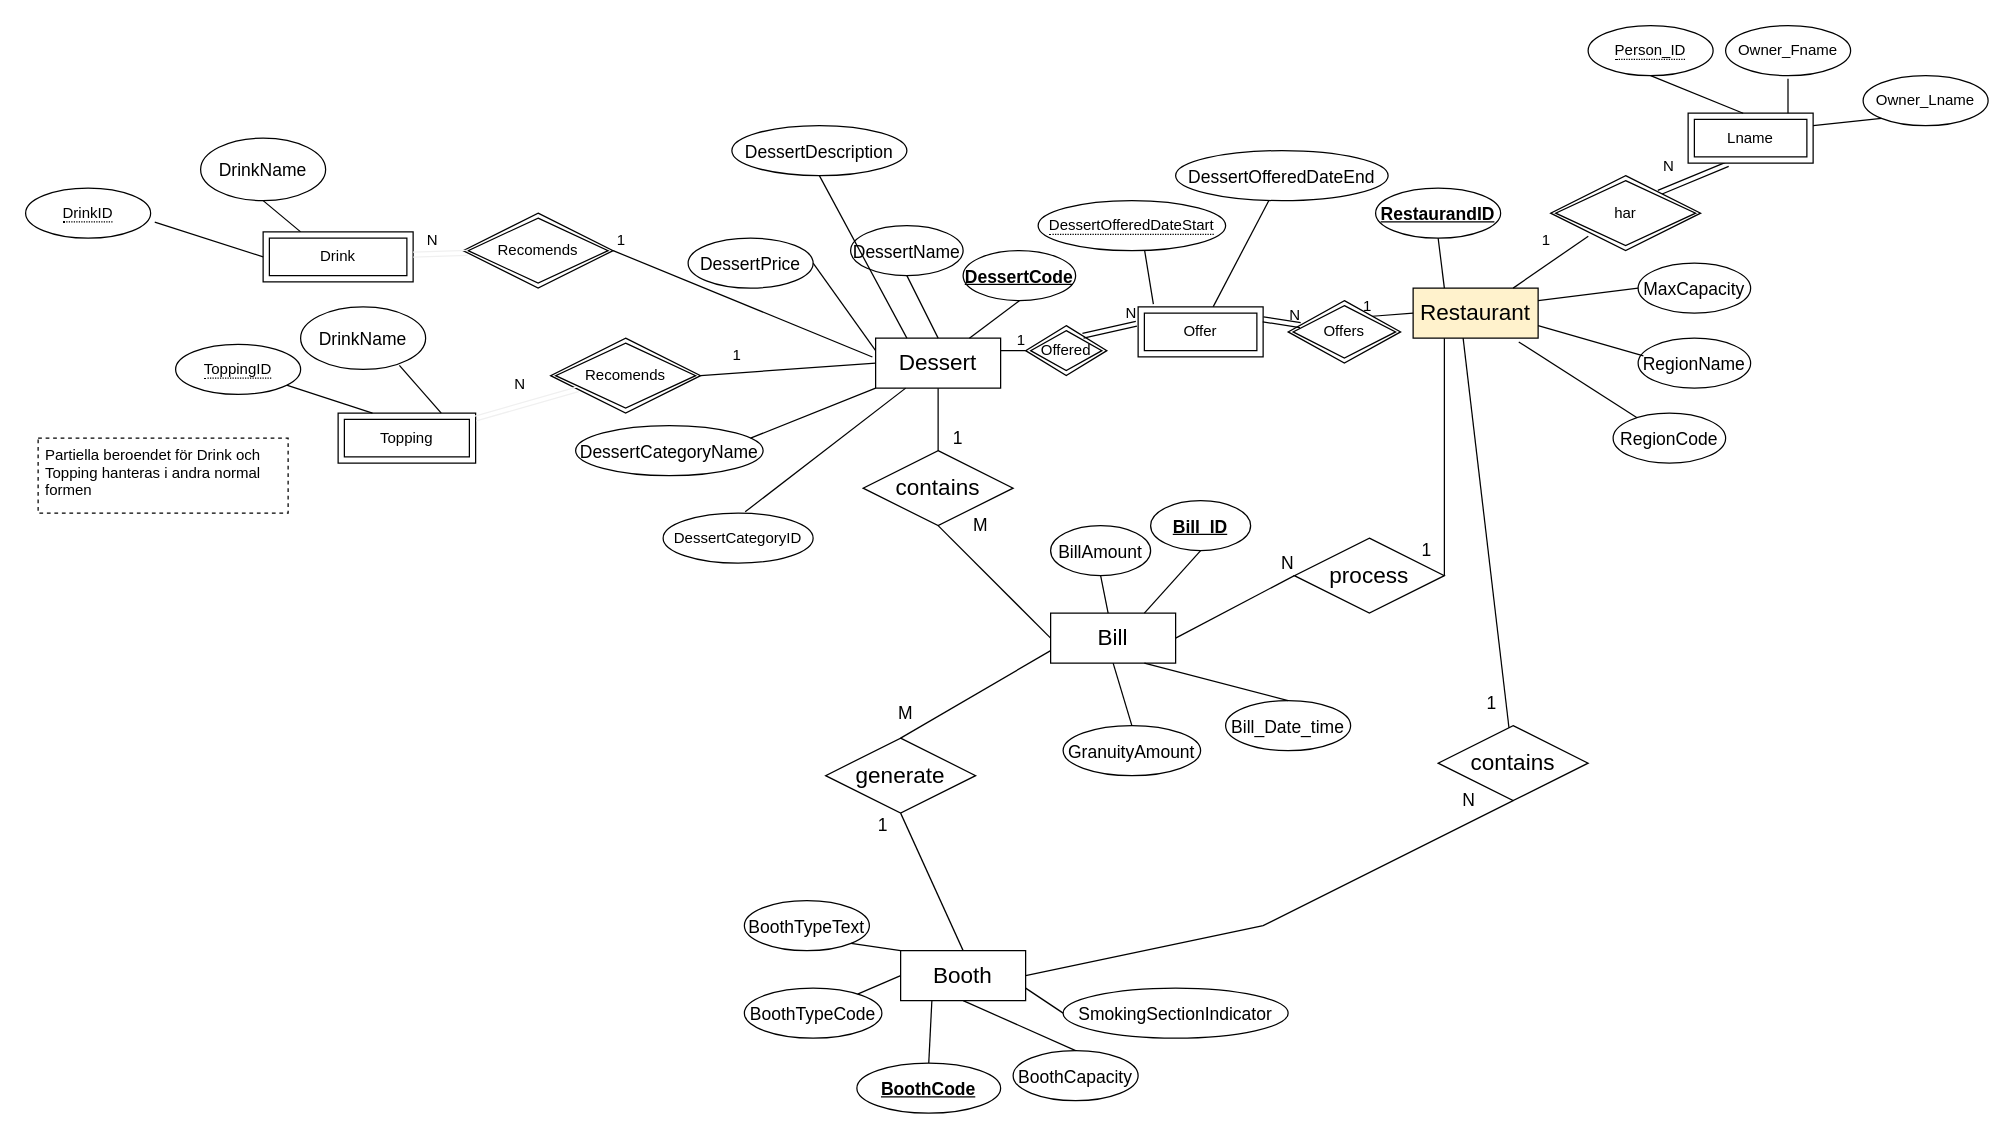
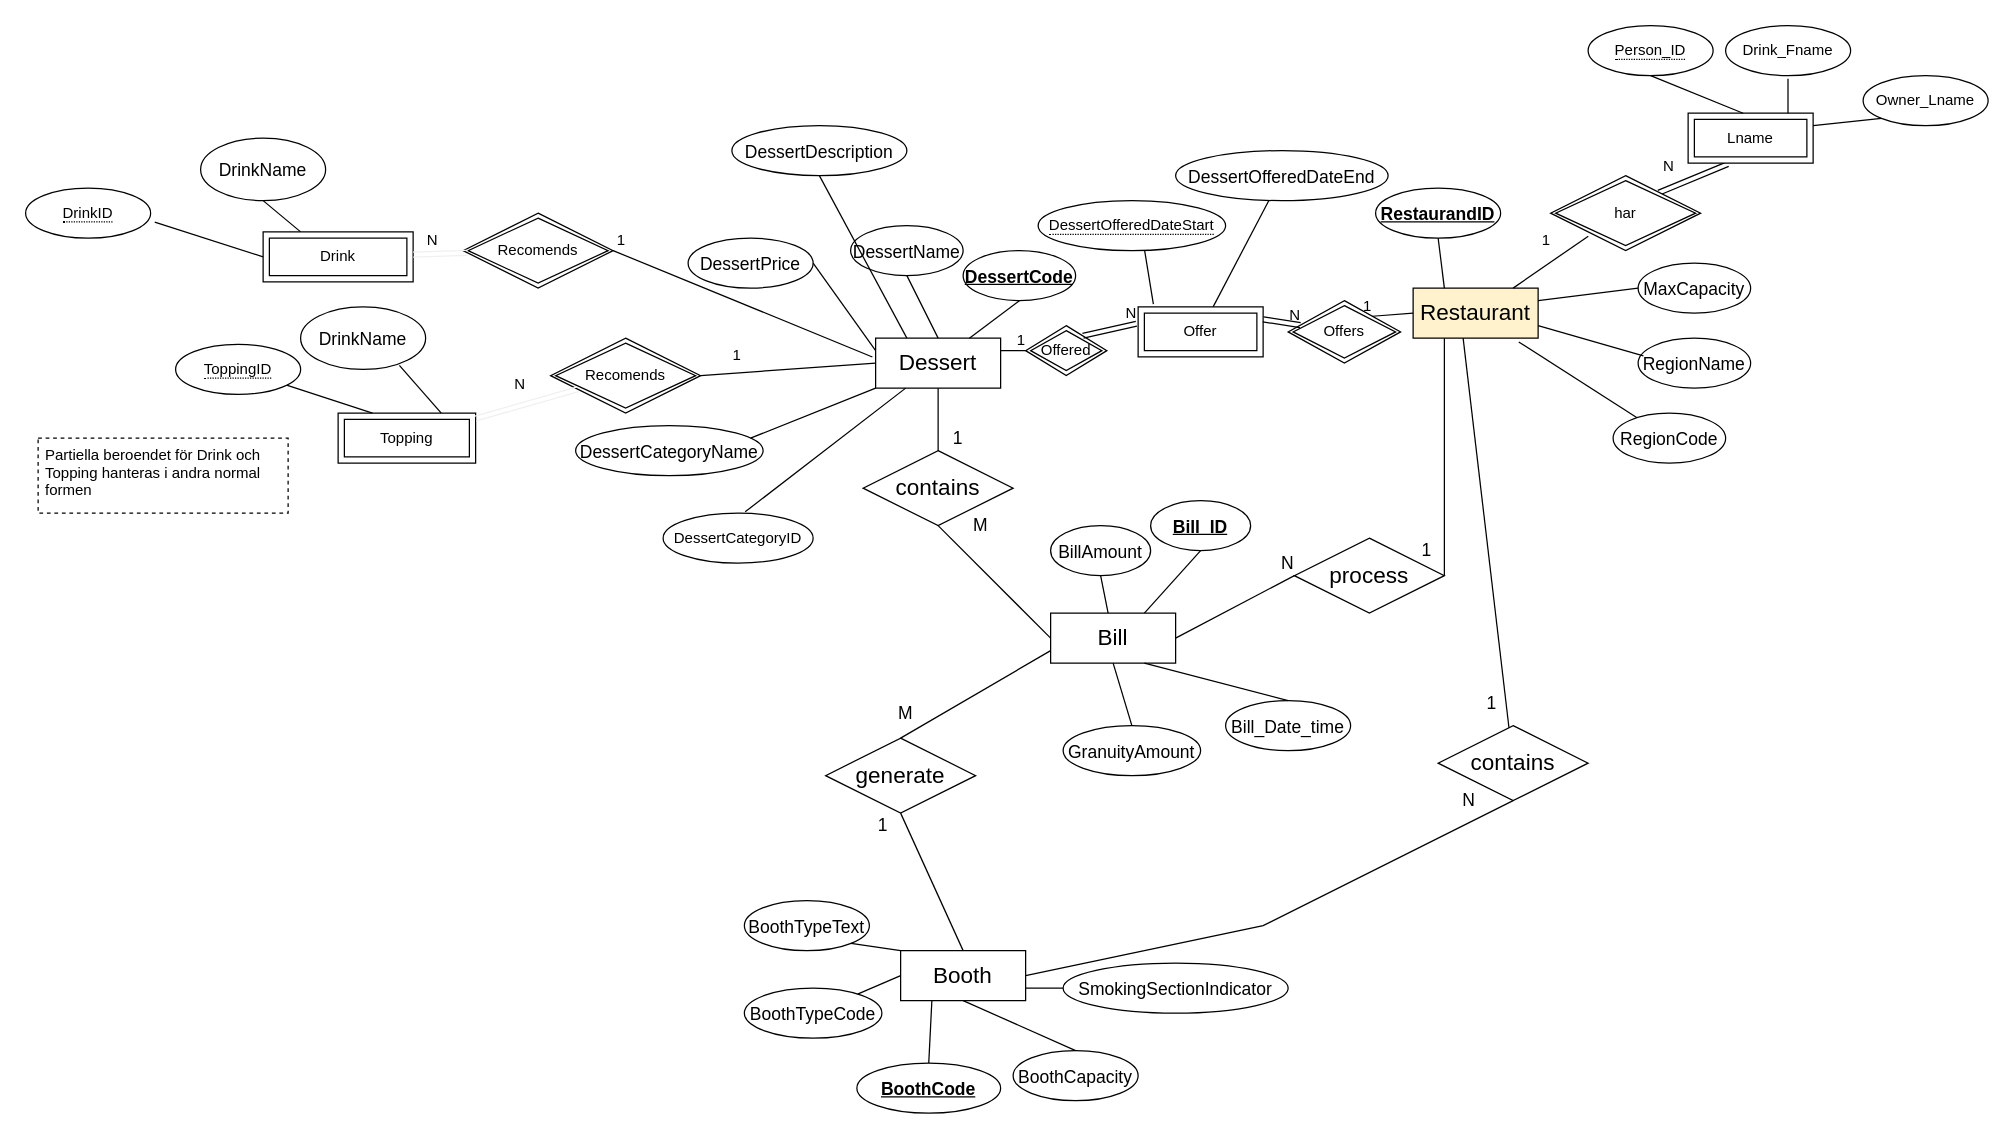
node "Owner_Fname": label "Owner_Fname" -> "Drink_Fname"
node "SmokingSectionIndicator": moved (1176, 1013) -> (1176, 988)
